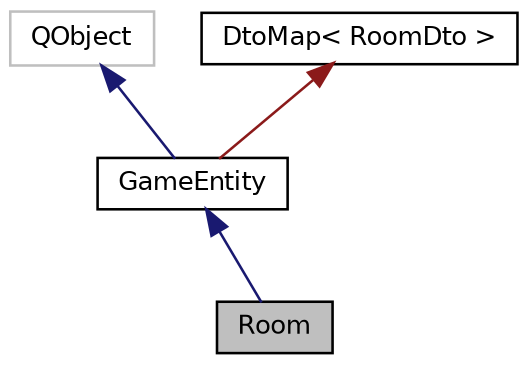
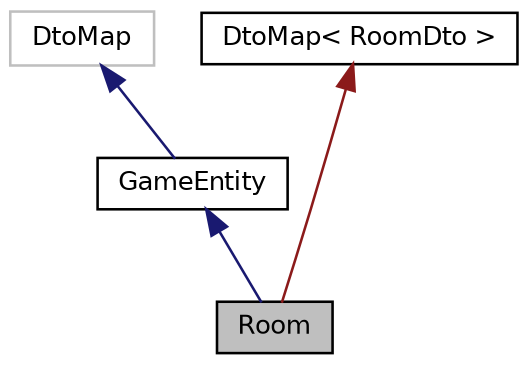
node "QObject": label "QObject" -> "DtoMap"
edge "GameEntity" -> "DtoMap< RoomDto >": now "Room" -> "DtoMap< RoomDto >"
